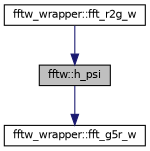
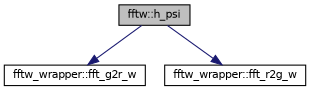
edge "fftw_wrapper::fft_r2g_w" -> "fftw::h_psi": reversed
node "fftw_wrapper::fft_g5r_w": label "fftw_wrapper::fft_g5r_w" -> "fftw_wrapper::fft_g2r_w"
